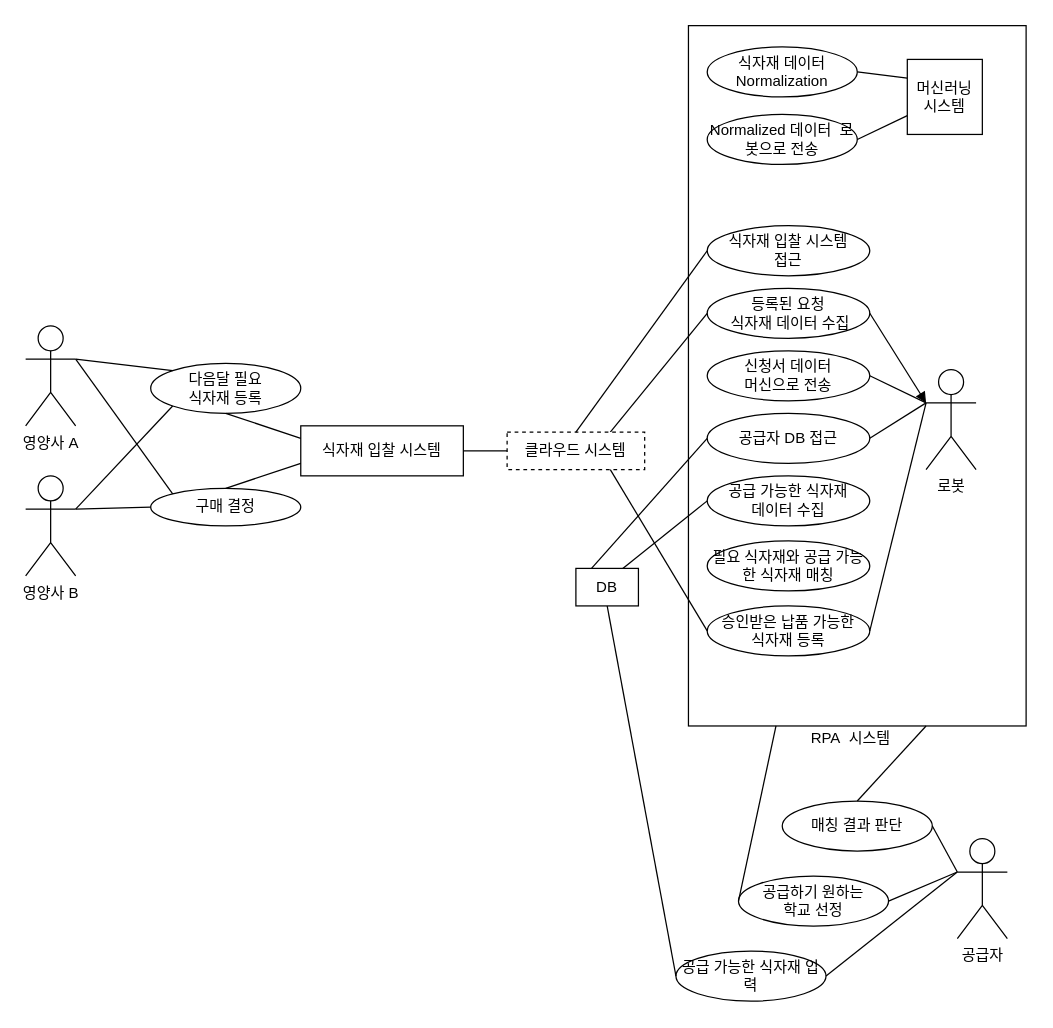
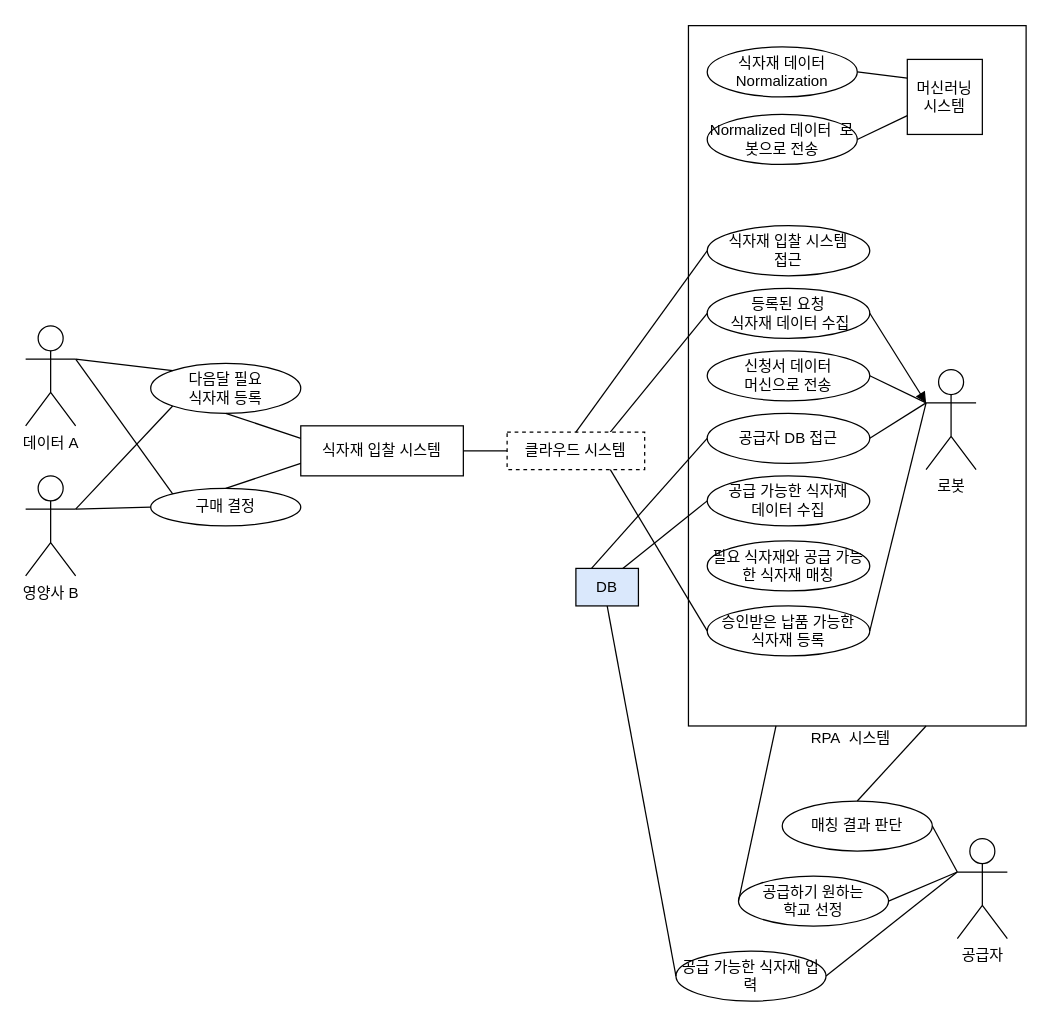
node "영양사 A": label "영양사 A" -> "데이터 A"
node "DB": fillcolor #ffffff -> #dae8fc
